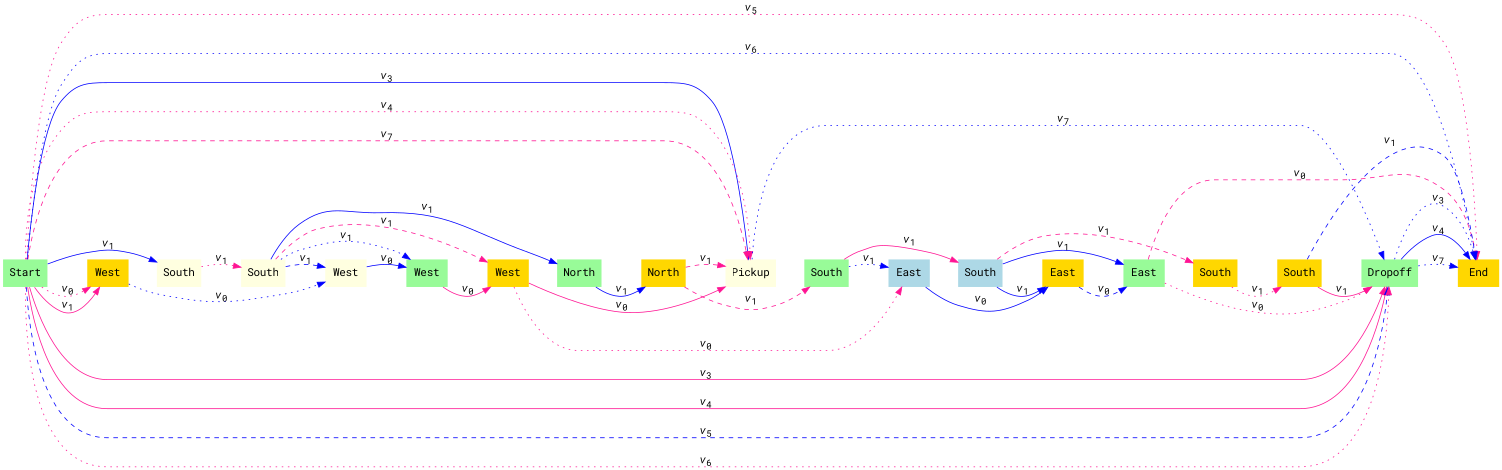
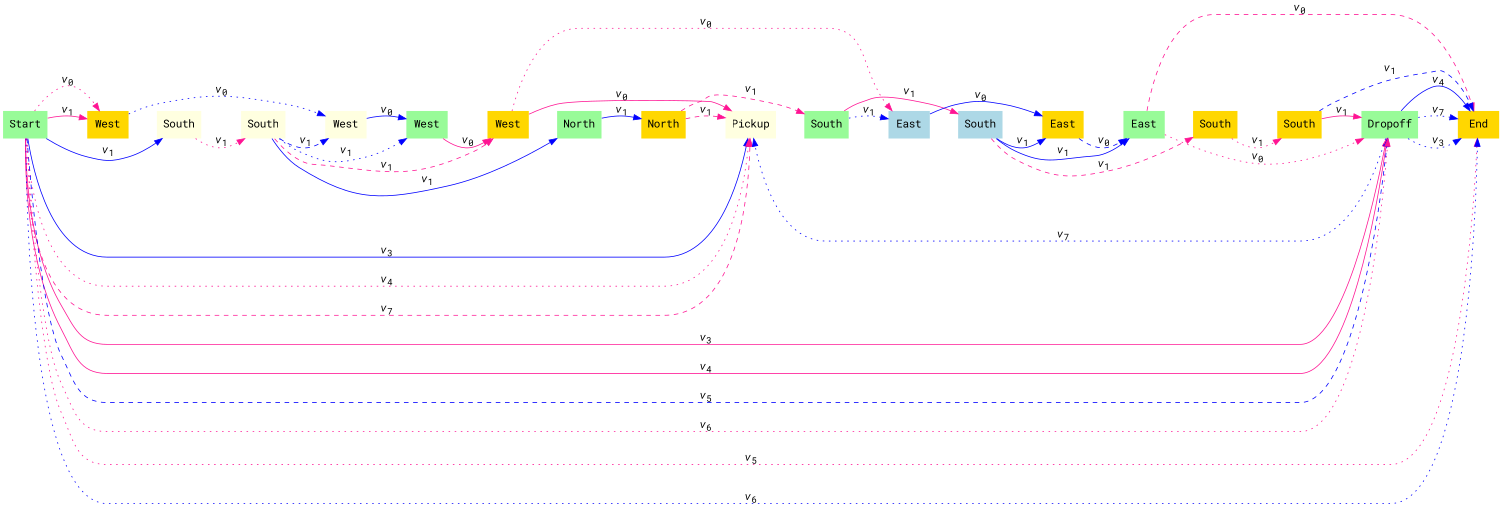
edge "Pickup" -> "Dropoff": reversed
